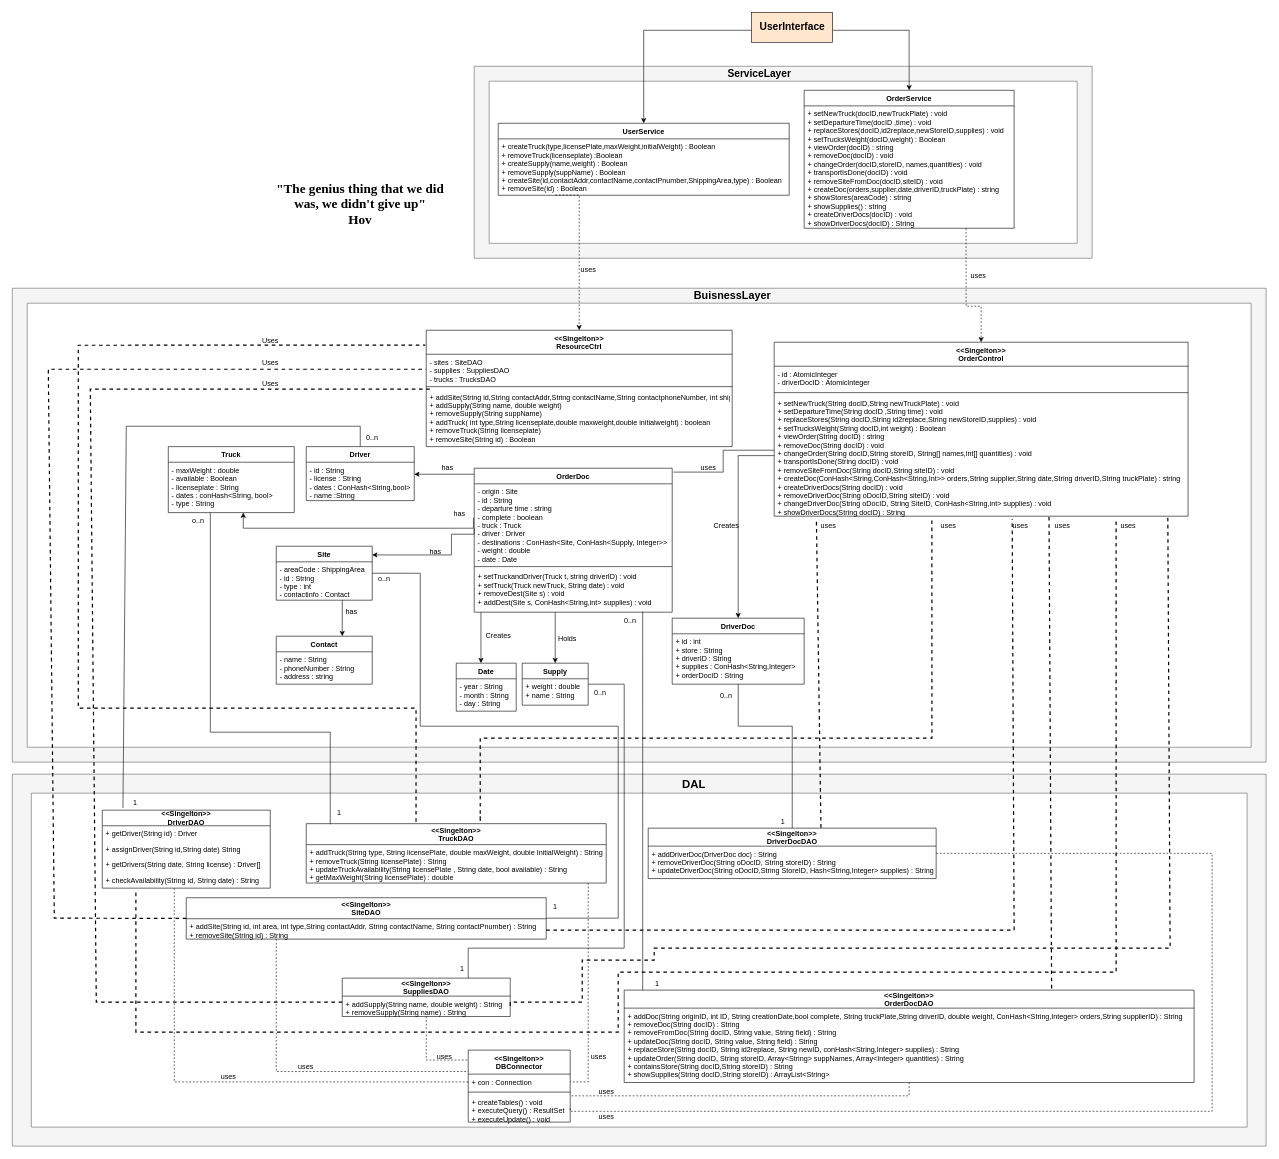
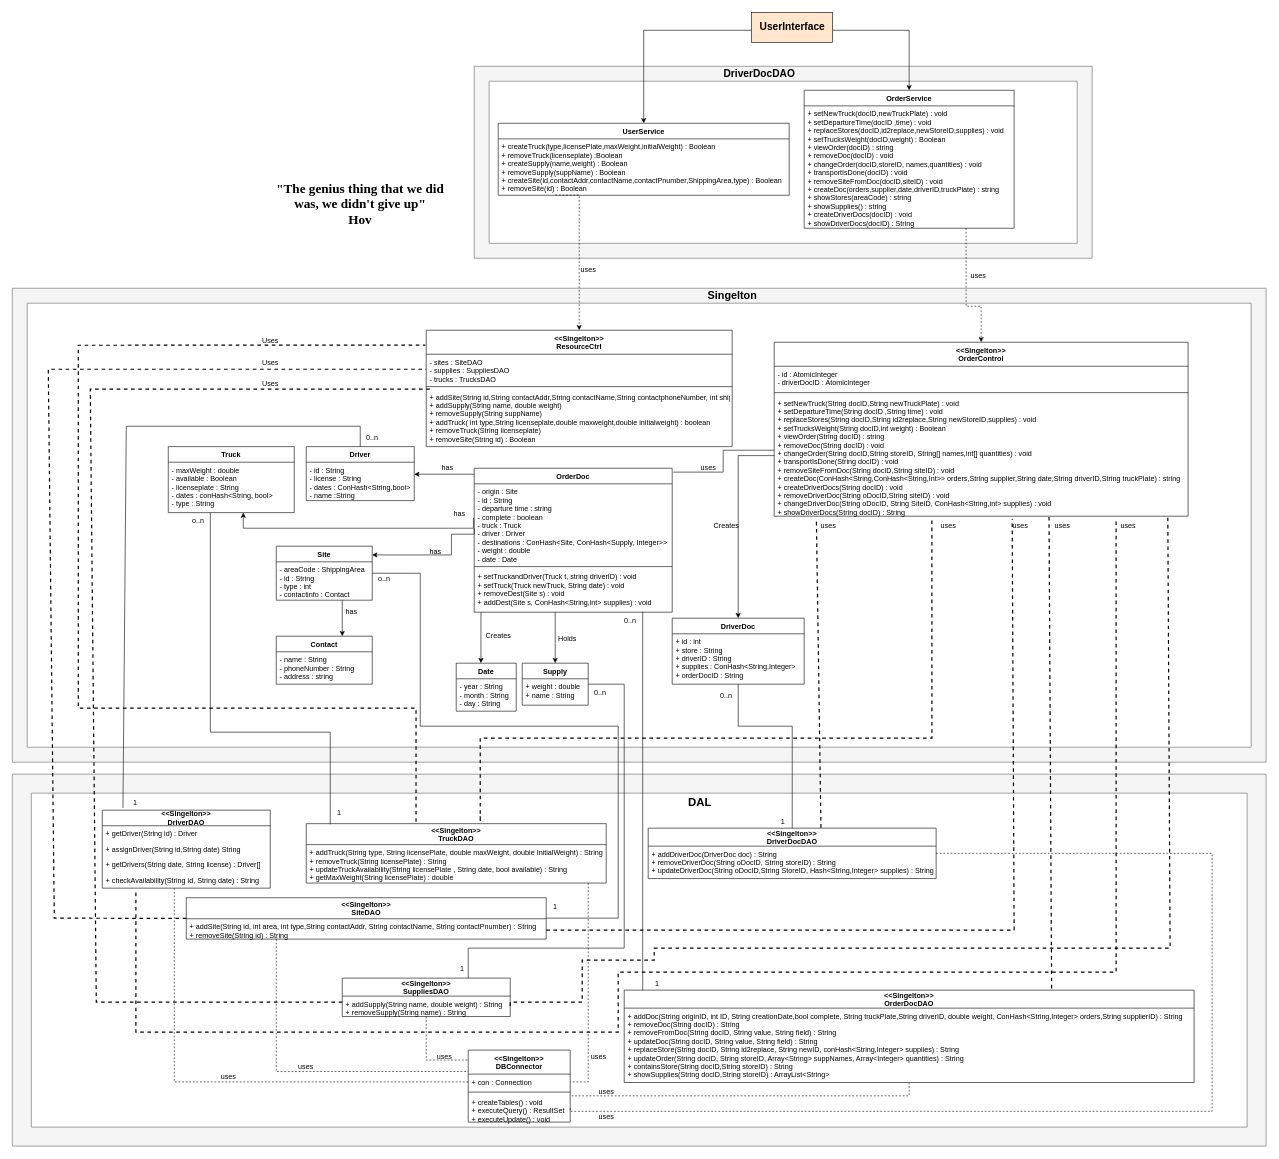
node "ServiceLayer": label "ServiceLayer" -> "DriverDocDAO"
node "BuisnessLayer": label "BuisnessLayer" -> "Singelton"
node "DAL": moved (694, 785) -> (700, 803)
